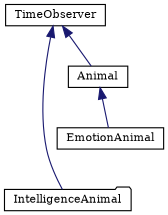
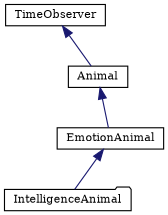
edge "IntelligenceAnimal" -> "TimeObserver": now "IntelligenceAnimal" -> "EmotionAnimal"
